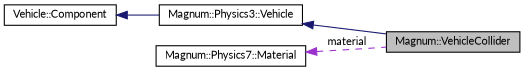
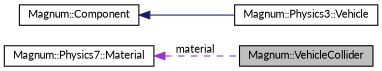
node "Vehicle::Component": label "Vehicle::Component" -> "Magnum::Component"
edge "Magnum::VehicleCollider" -> "Magnum::Physics3::Vehicle": removed
